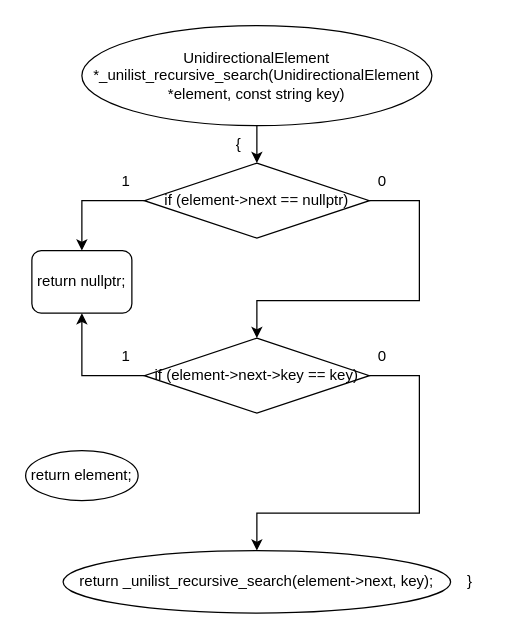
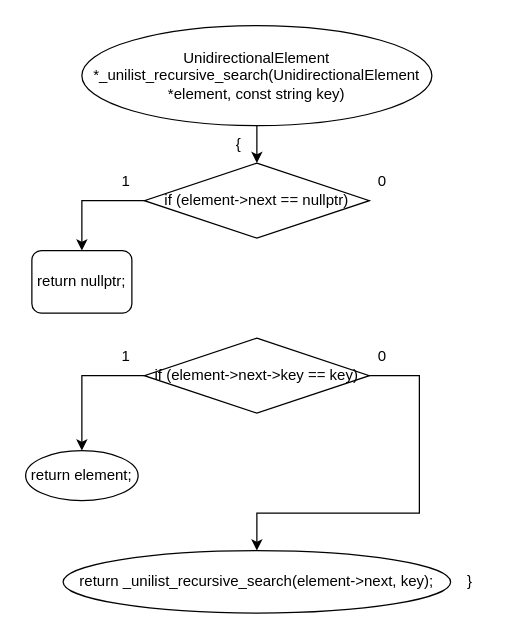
edge "if (element->next == nullptr)" -> "if (element->next->key == key)": removed
edge "if (element->next->key == key)" -> "return nullptr;": now "if (element->next->key == key)" -> "return element;"
